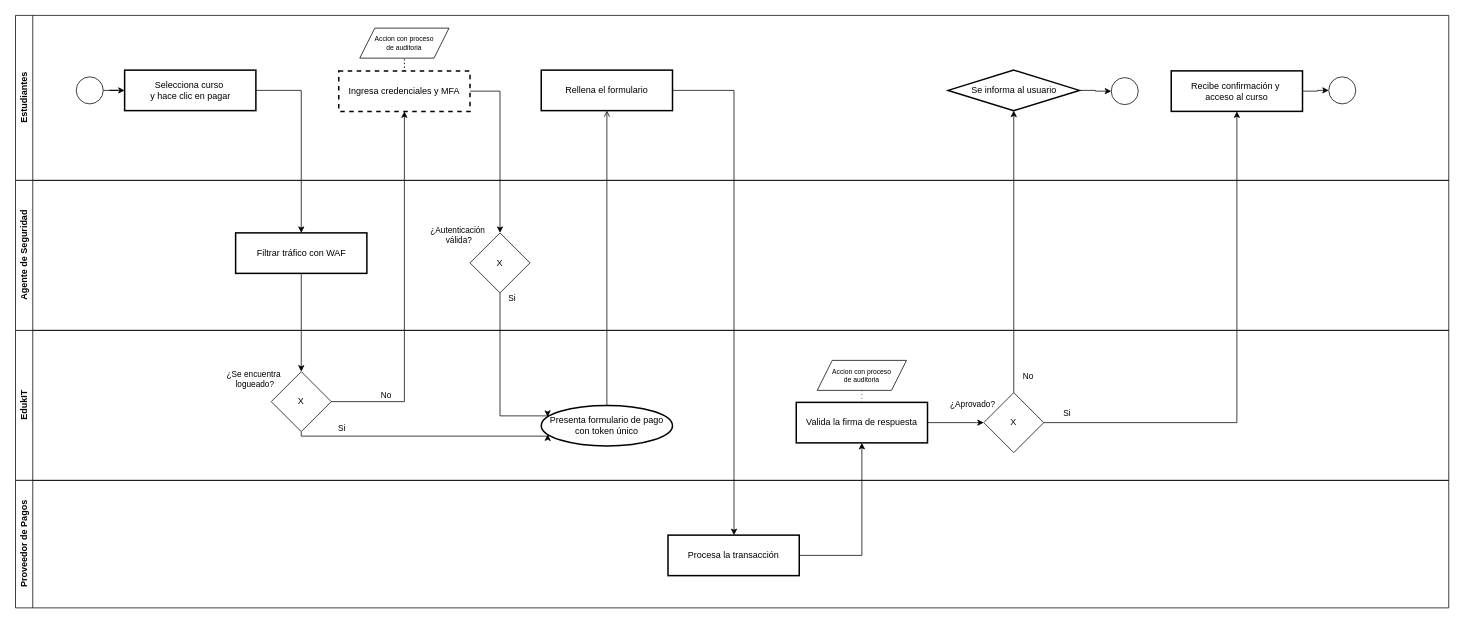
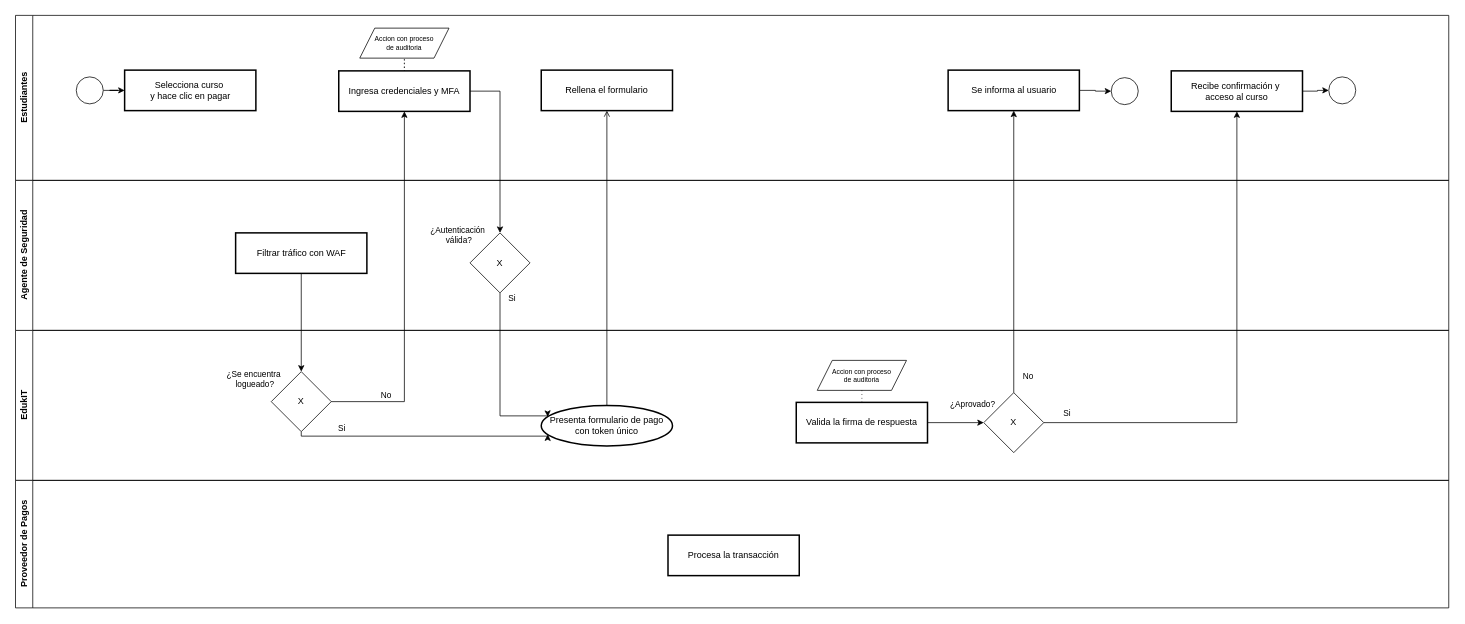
edge "Rellena el formulario" -> "Procesa la transacción": removed
node "Se informa al usuario": shape diamond -> rectangle
node "Ingresa credenciales y MFA": style dashed -> solid
edge "Selecciona curso y hace clic en pagar" -> "Filtrar tráfico con WAF": removed
edge "Procesa la transacción" -> "Valida la firma de respuesta": removed
